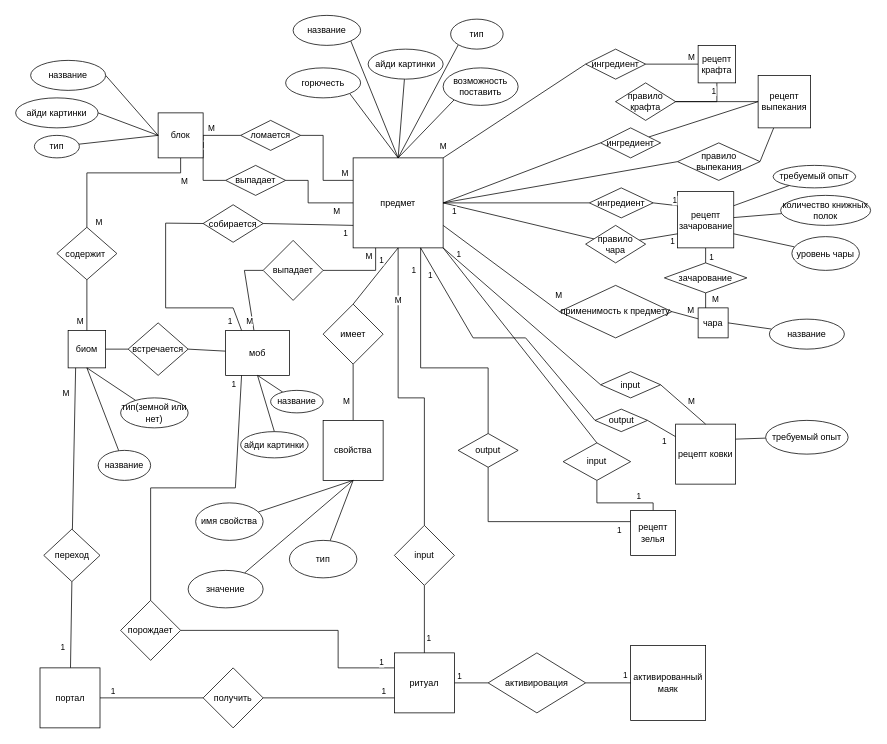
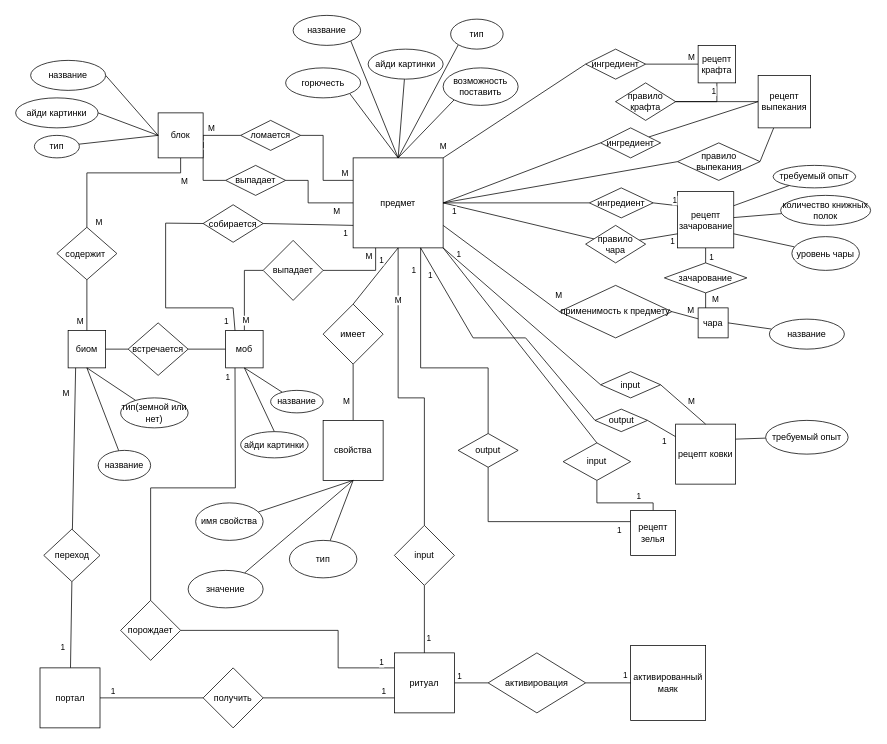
node "моб": size 64x45 -> 38x38
